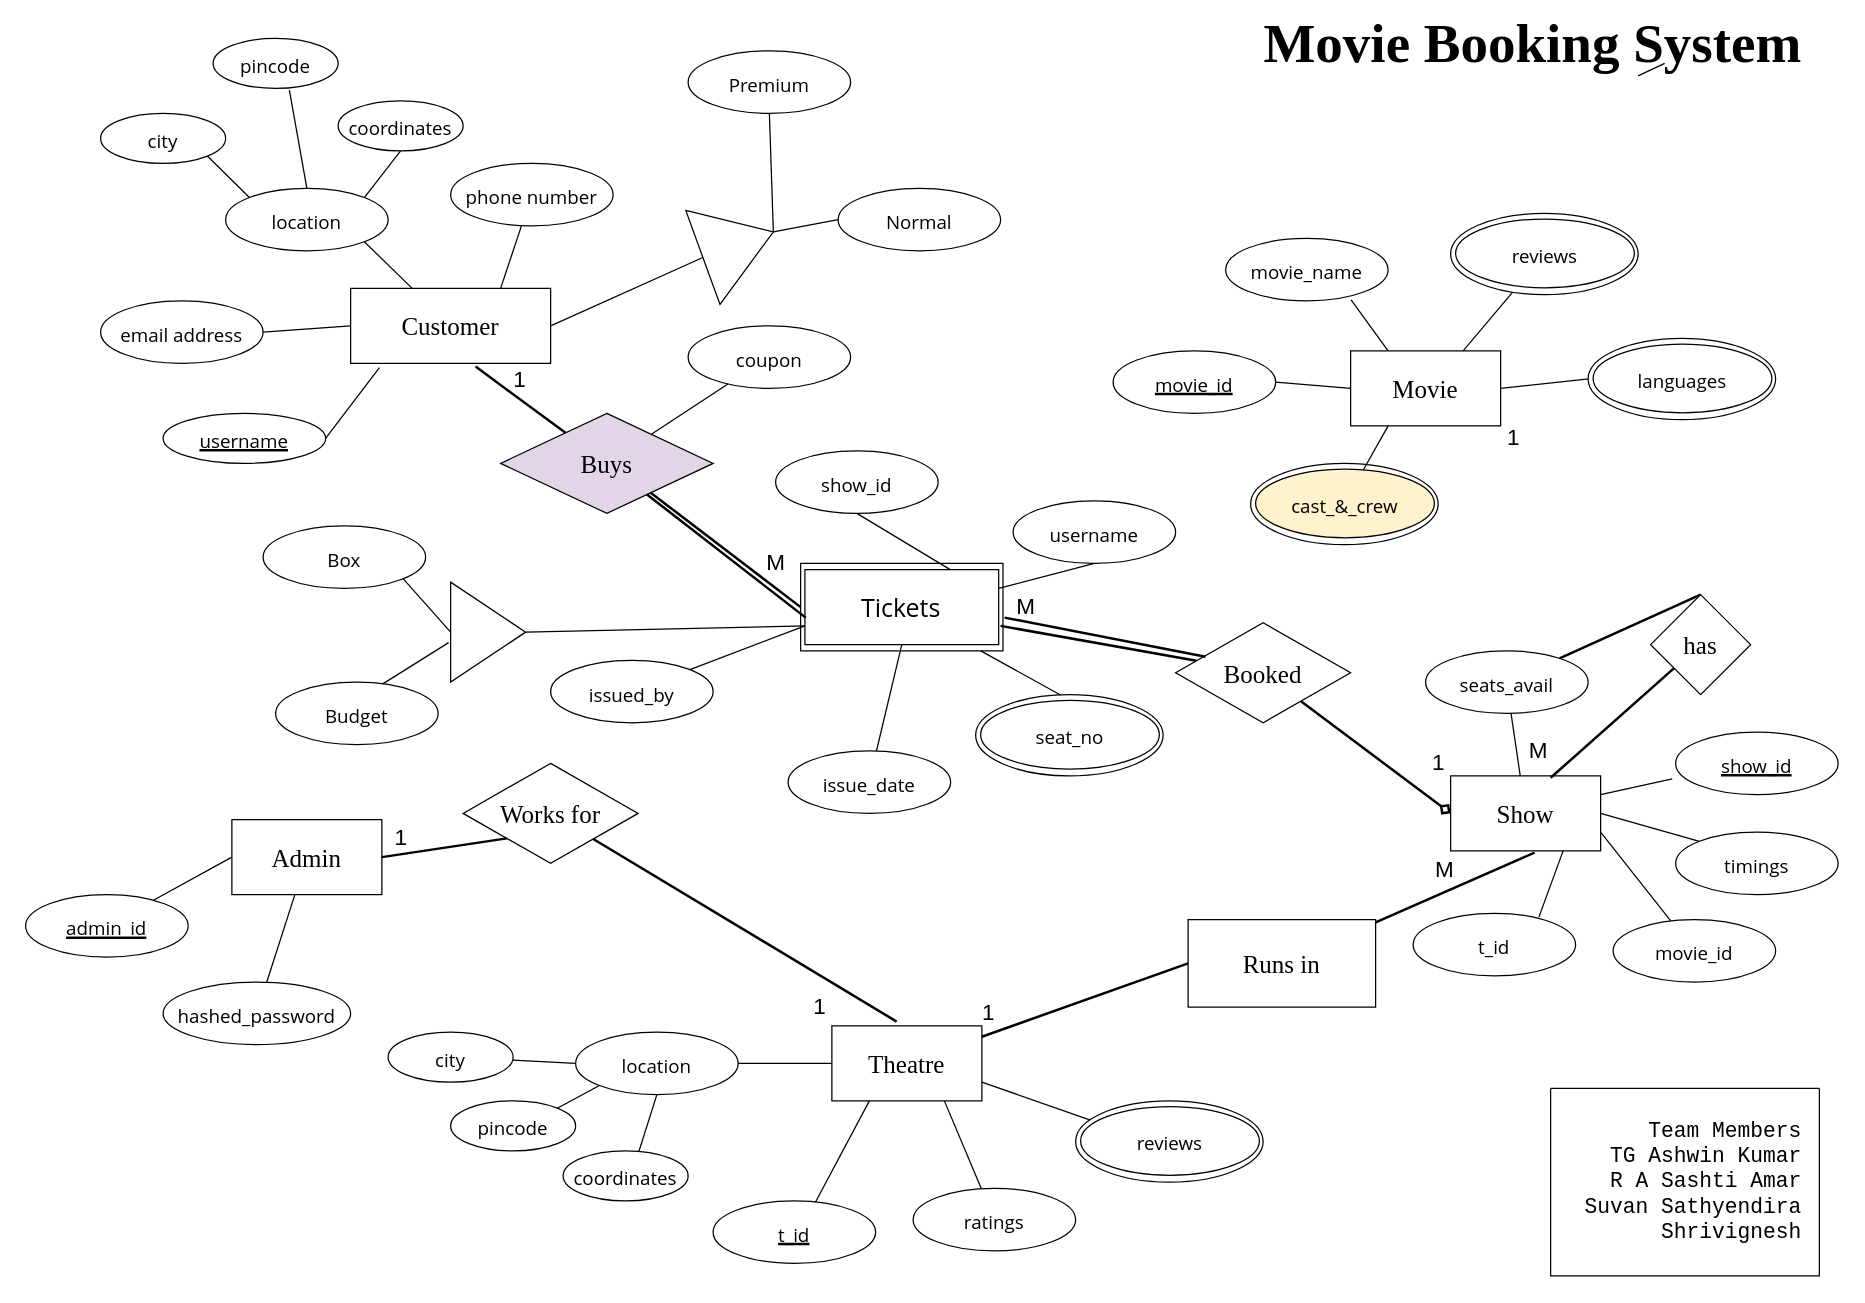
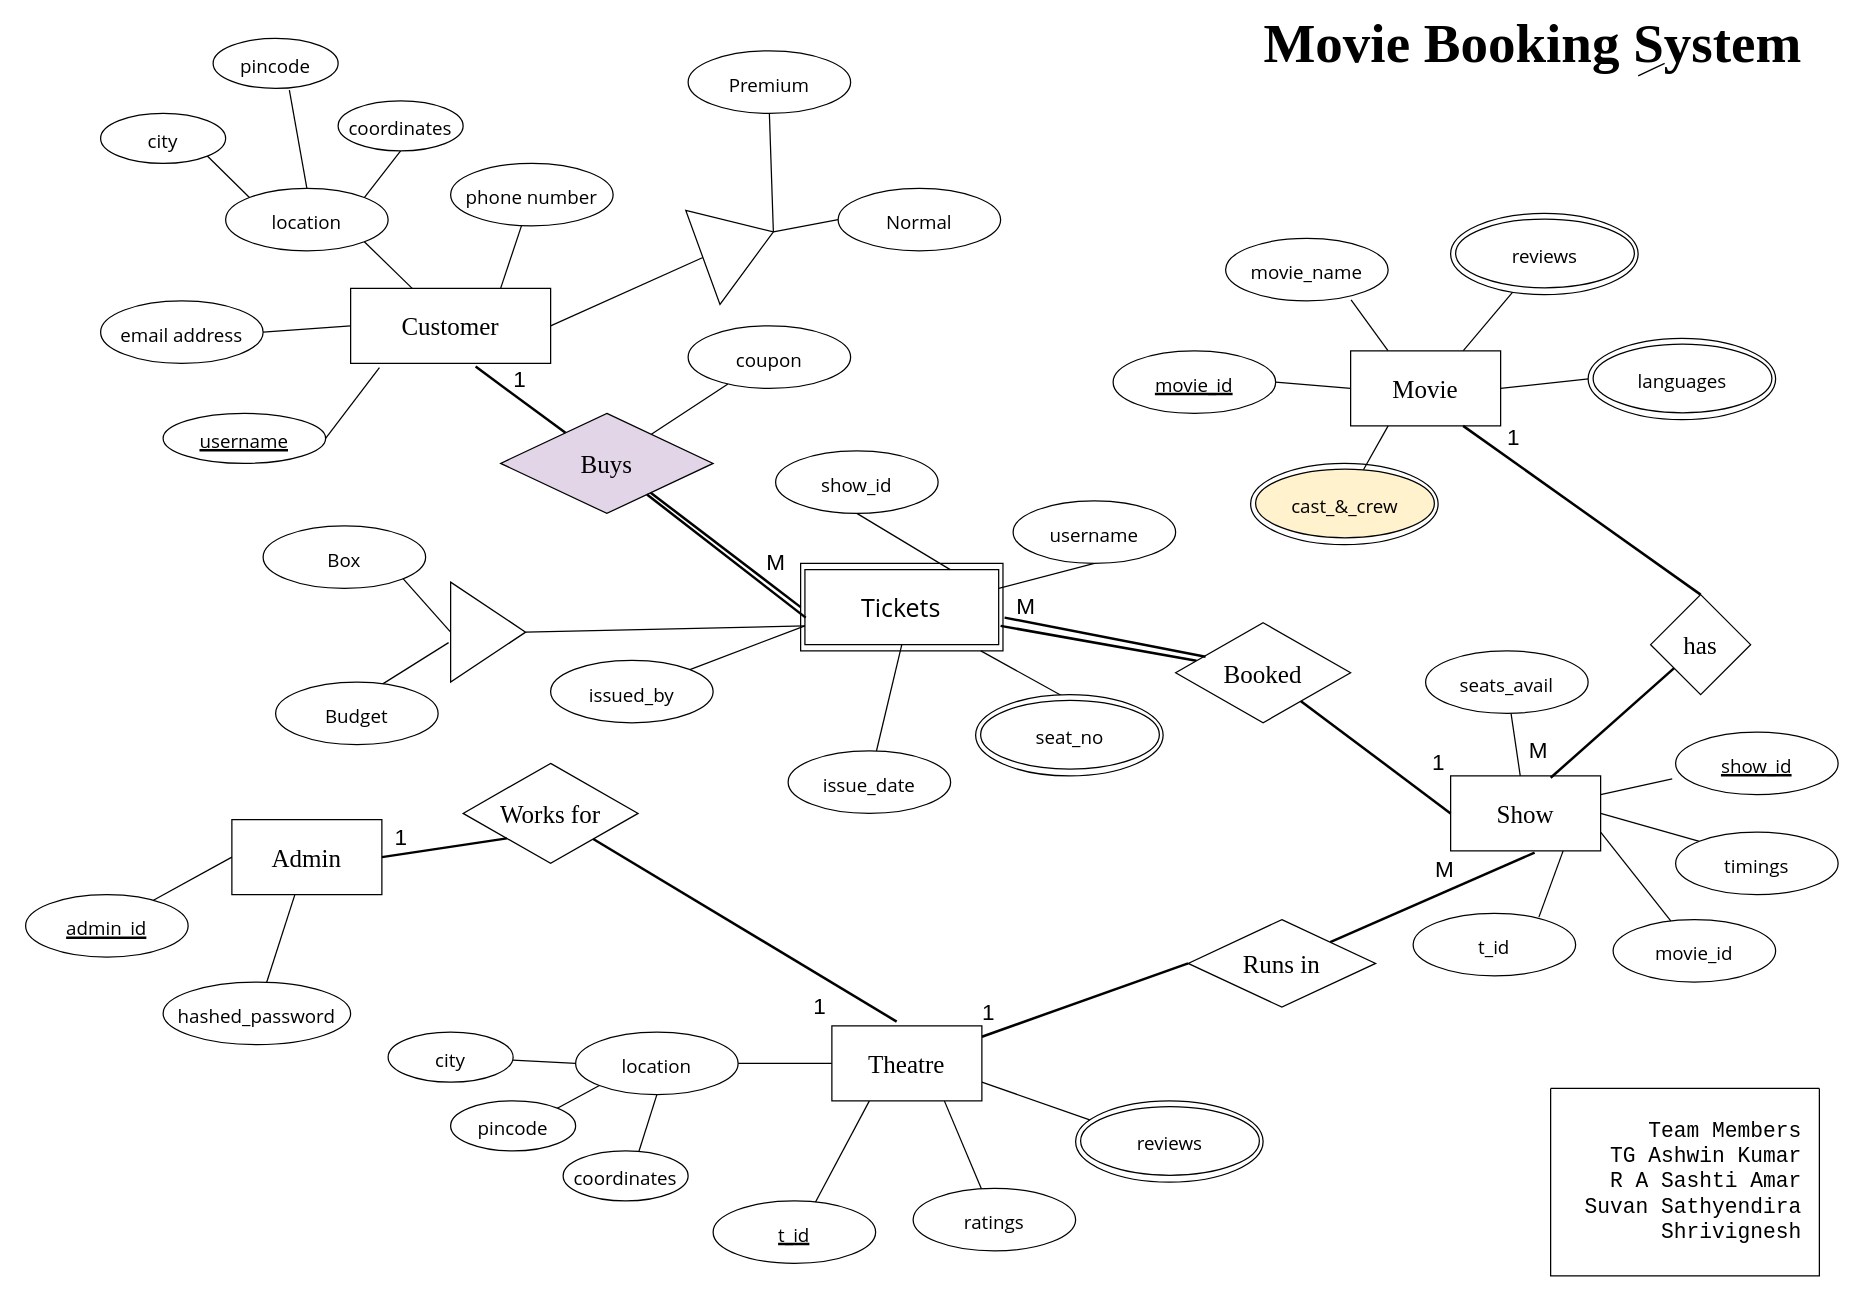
edge "has" -- "seats_avail": now "has" -- "Movie"
edge "Booked" -> "Show": arrowhead diamond -> none
node "Runs in": shape rectangle -> diamond
